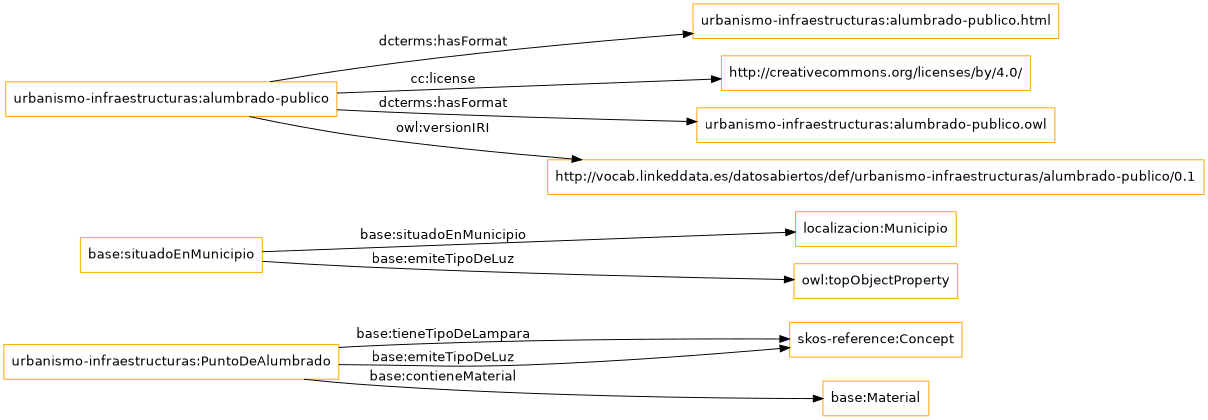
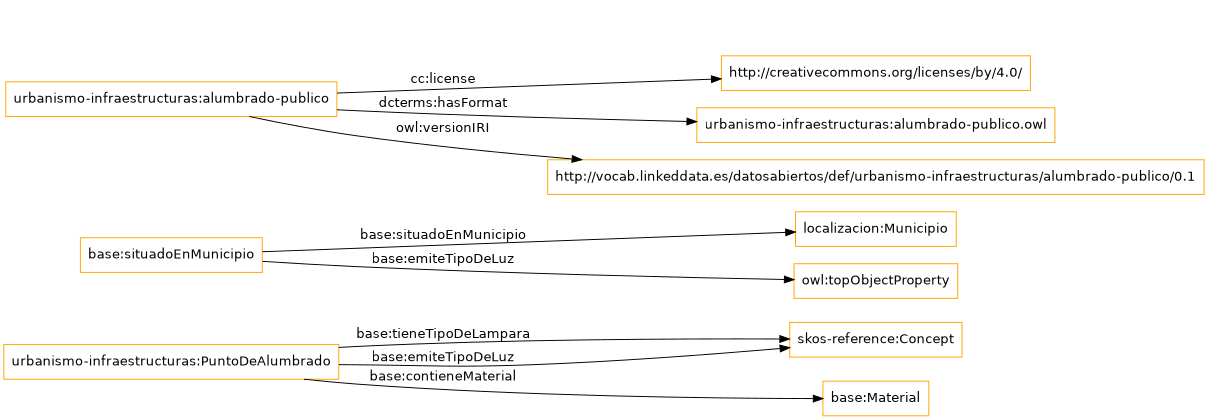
node "urbanismo-infraestructuras:alumbrado-publico.html": removed
